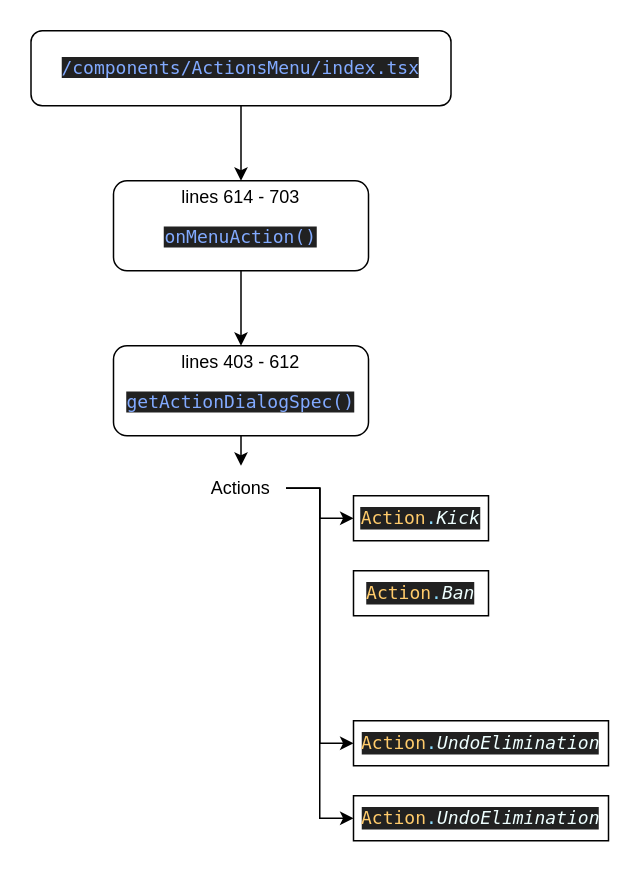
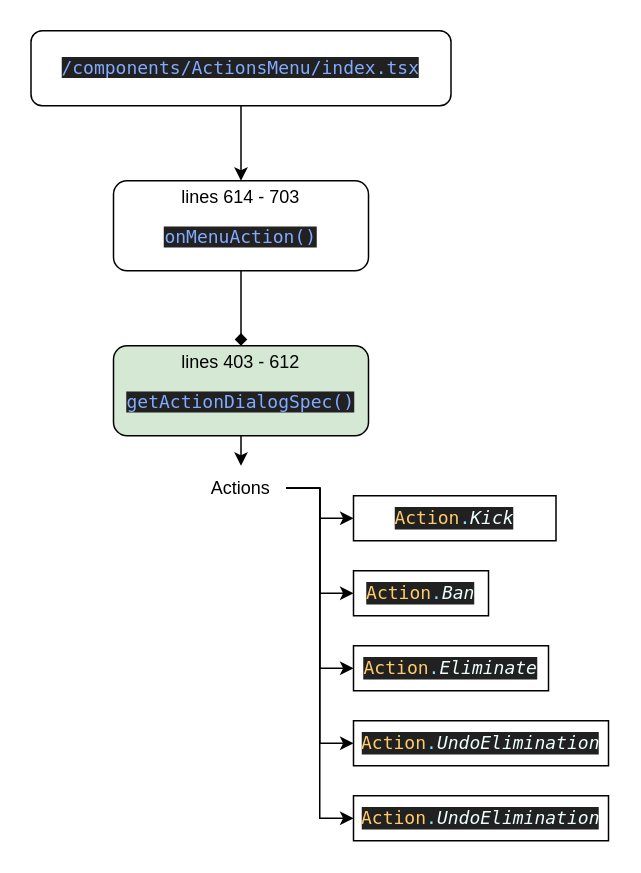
edge "lines 614 - 703 onMenuAction()" -> "lines 403 - 612 getActionDialogSpec()": arrowhead classic -> diamond
node "lines 403 - 612 getActionDialogSpec()": fillcolor #ffffff -> #d5e8d4
node "Action.Kick": size 135x45 -> 203x45
edge "Actions" -> "Action.Ban": added
edge "Actions" -> "Action.Eliminate": added
node "Action.Eliminate": added
